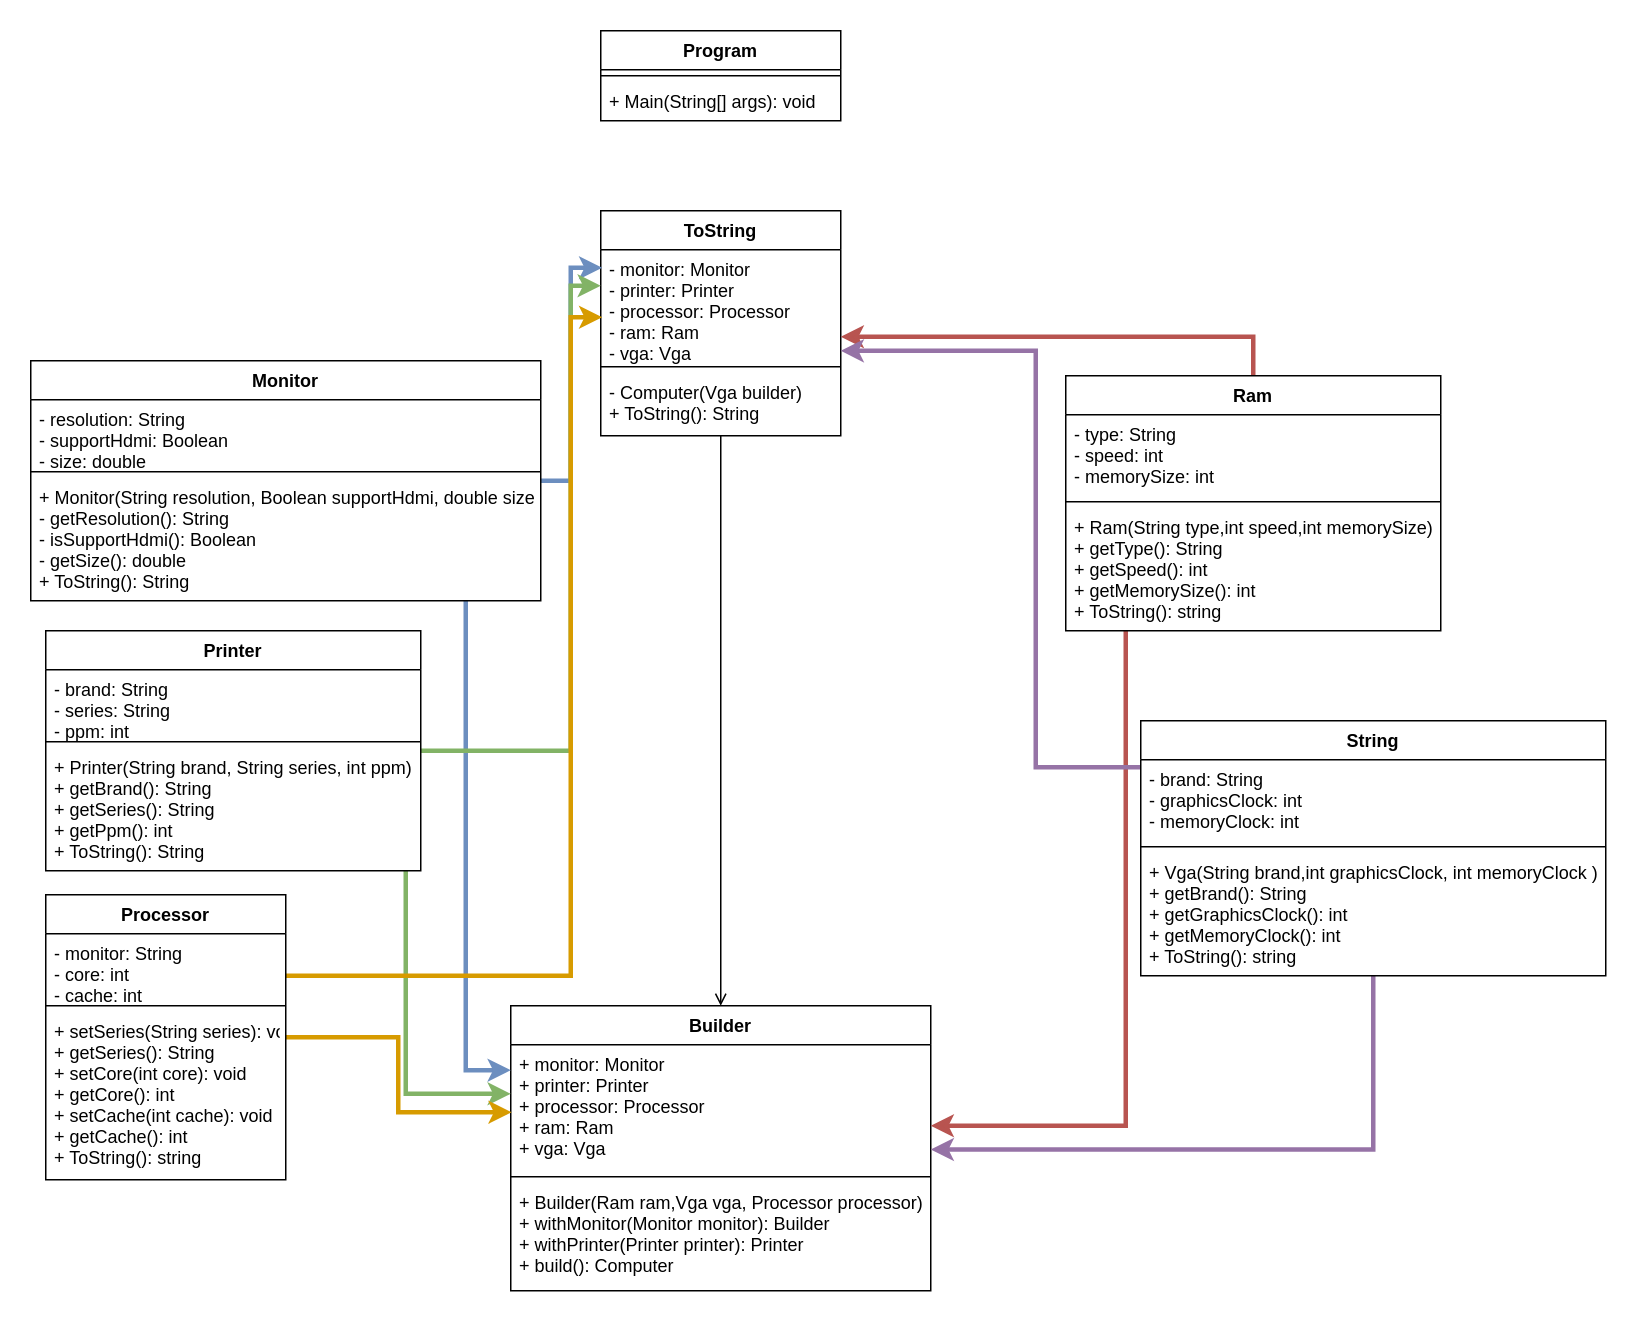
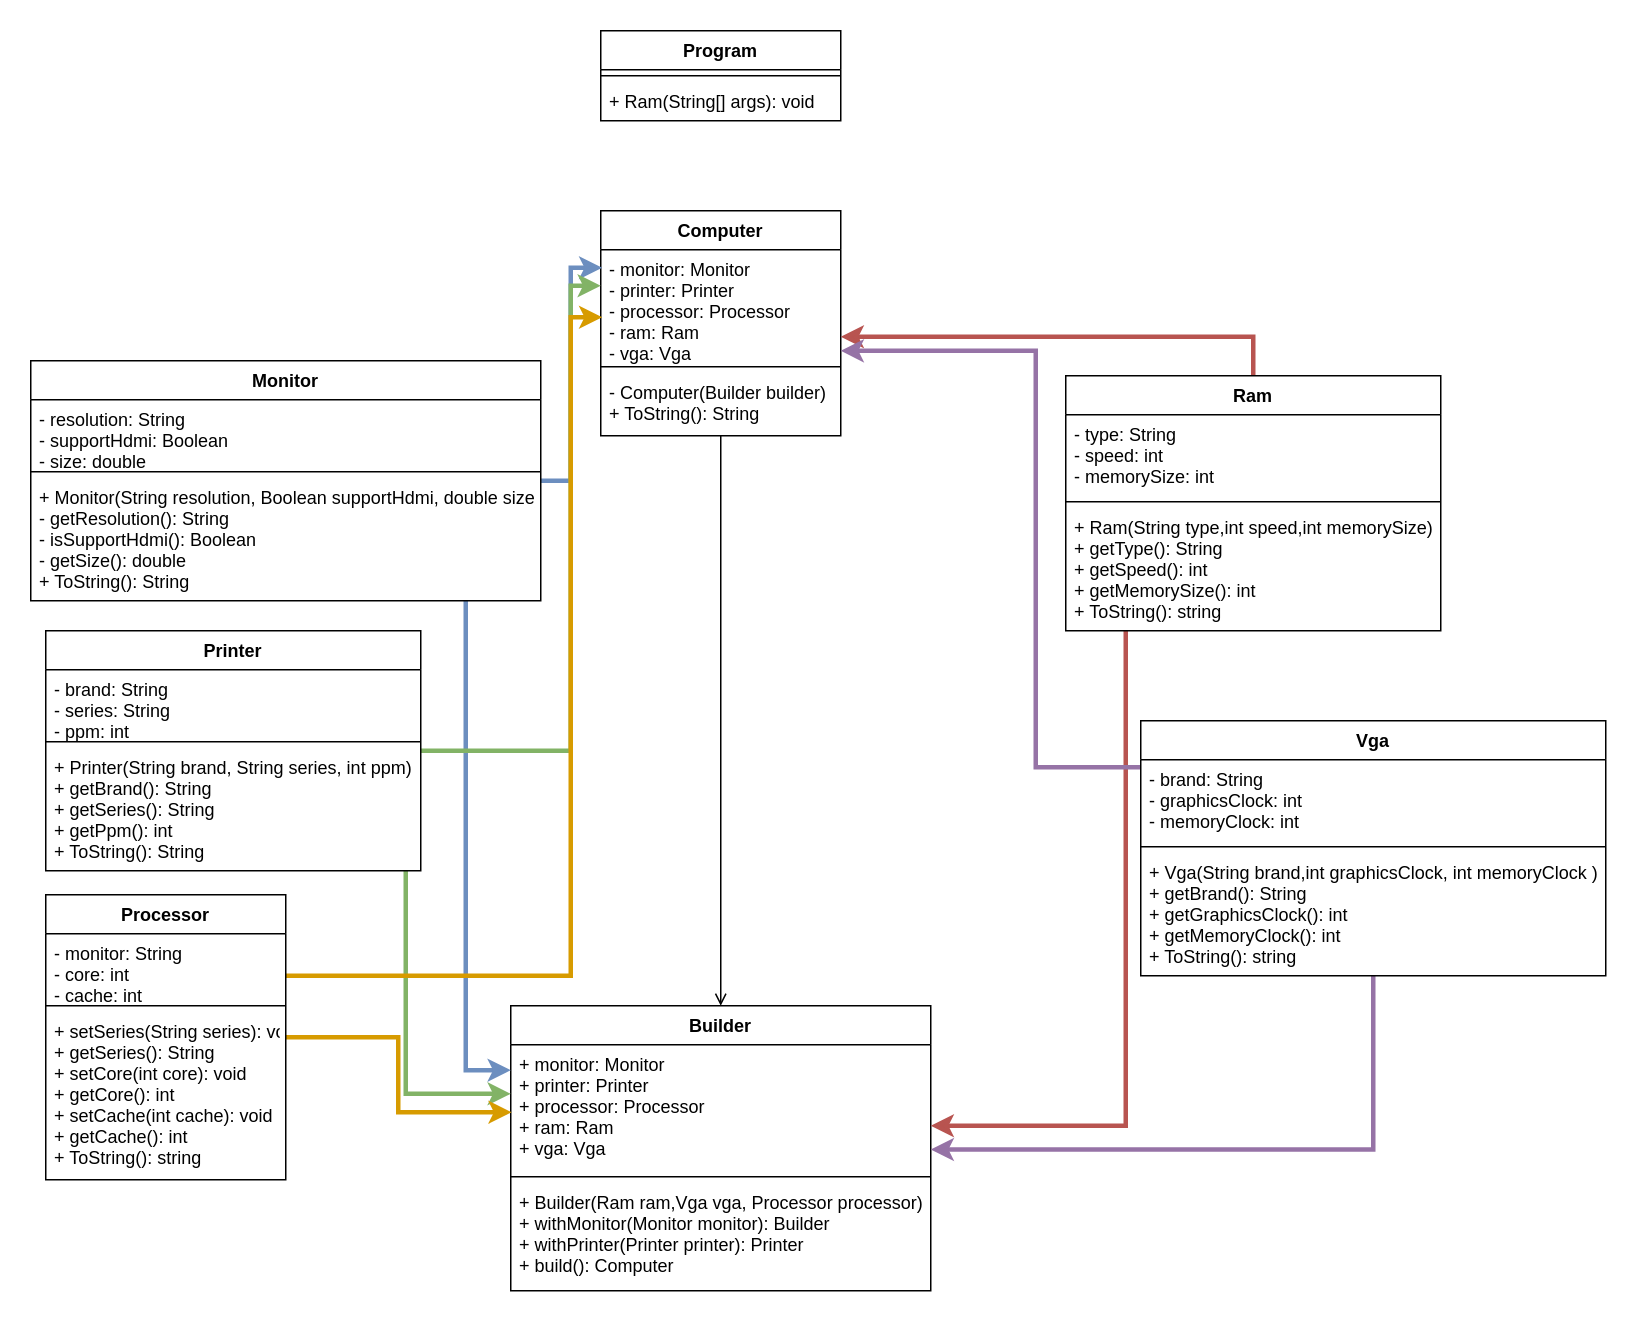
node "+ Main(String[] args): void": label "+ Main(String[] args): void" -> "+ Ram(String[] args): void"
node "ToString": label "ToString" -> "Computer"
node "- Computer(Vga builder) + ToString(): String": label "- Computer(Vga builder) + ToString(): String" -> "- Computer(Builder builder) + ToString(): String"
node "String": label "String" -> "Vga"
